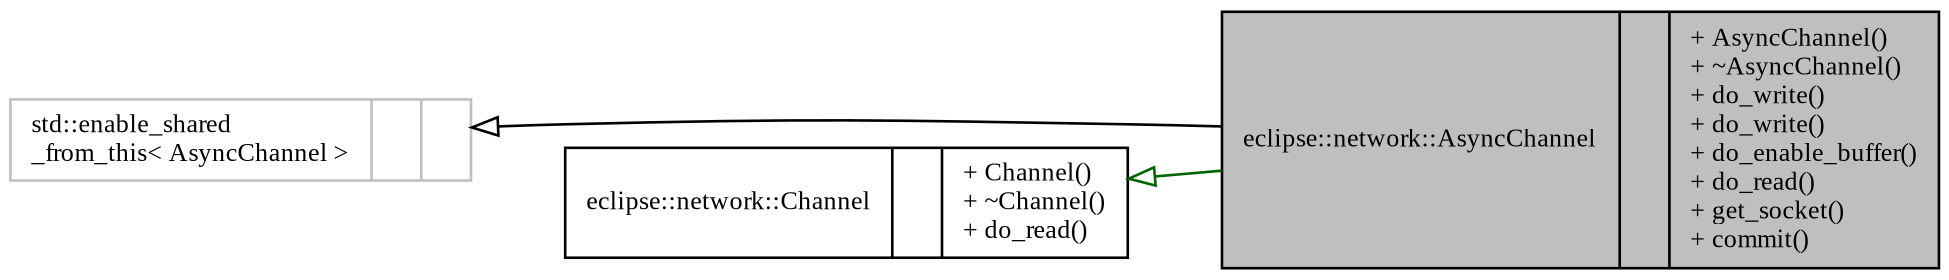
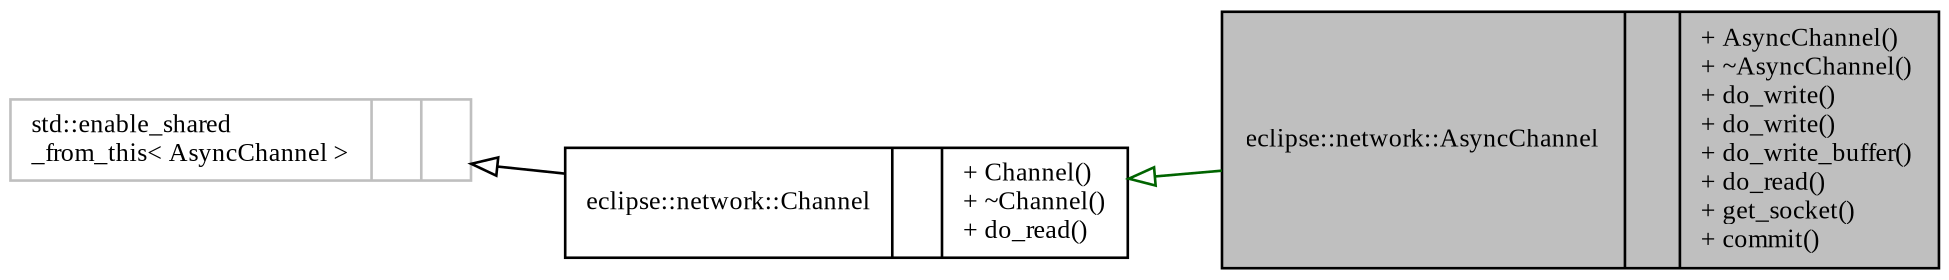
edge "eclipse::network::AsyncChannel" -> "std::enable_shared": now "eclipse::network::Channel" -> "std::enable_shared"
node "eclipse::network::AsyncChannel": text "+ do_enable_buffer()" -> "+ do_write_buffer()"
